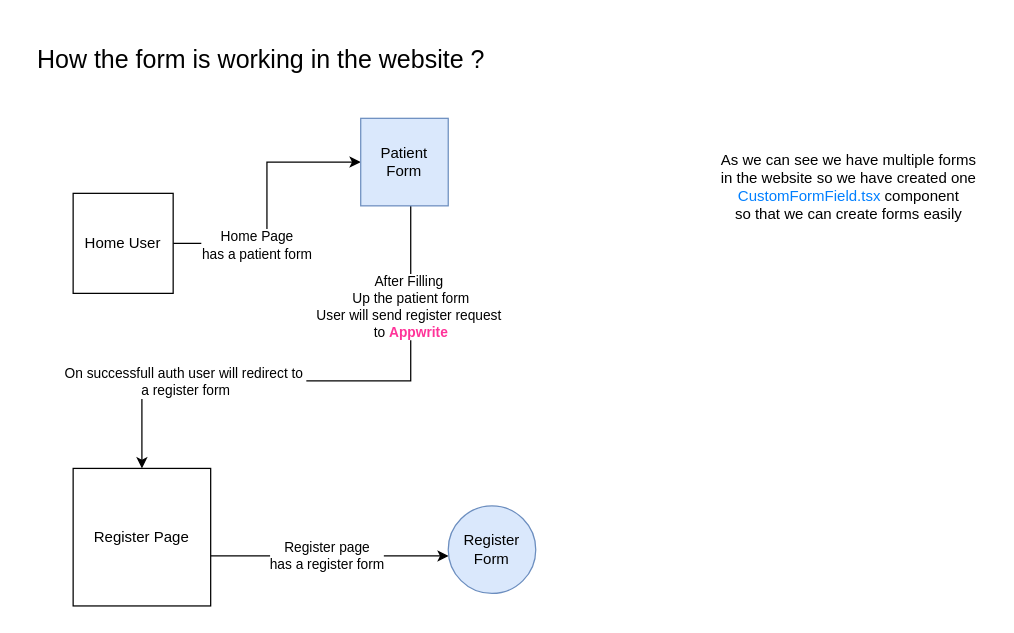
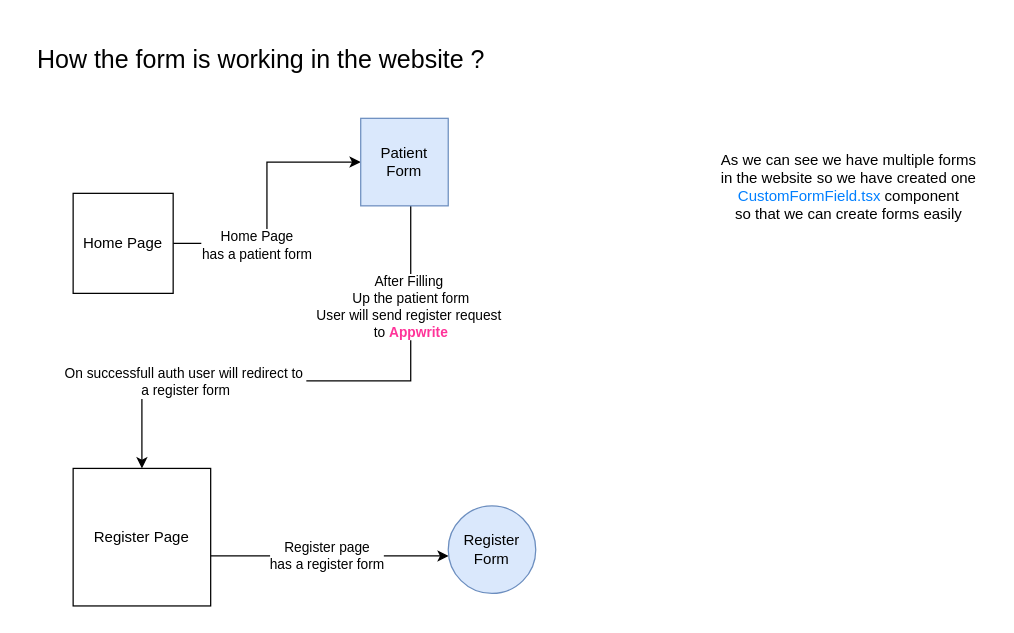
node "Home User": label "Home User" -> "Home Page"
